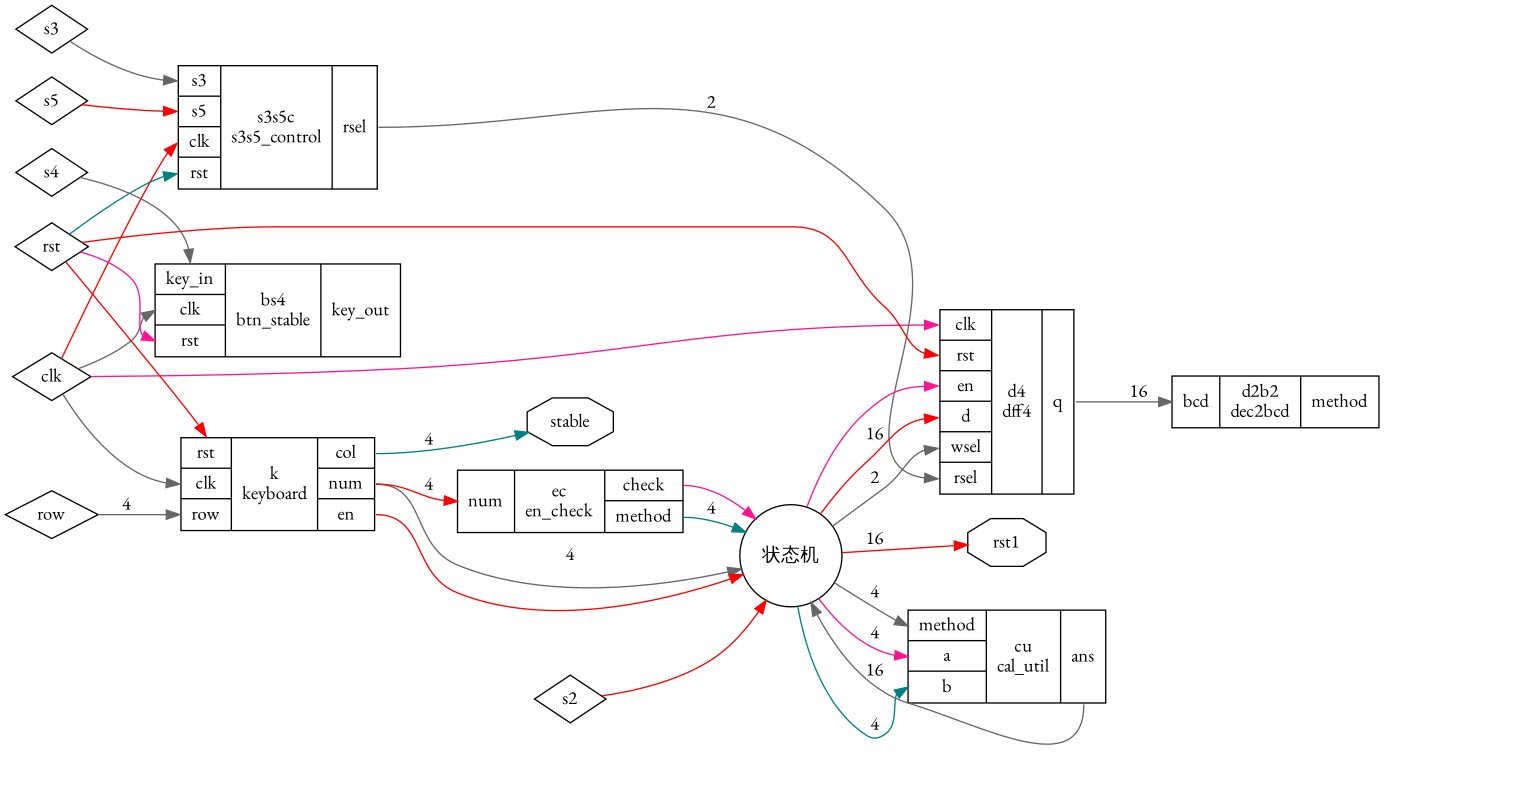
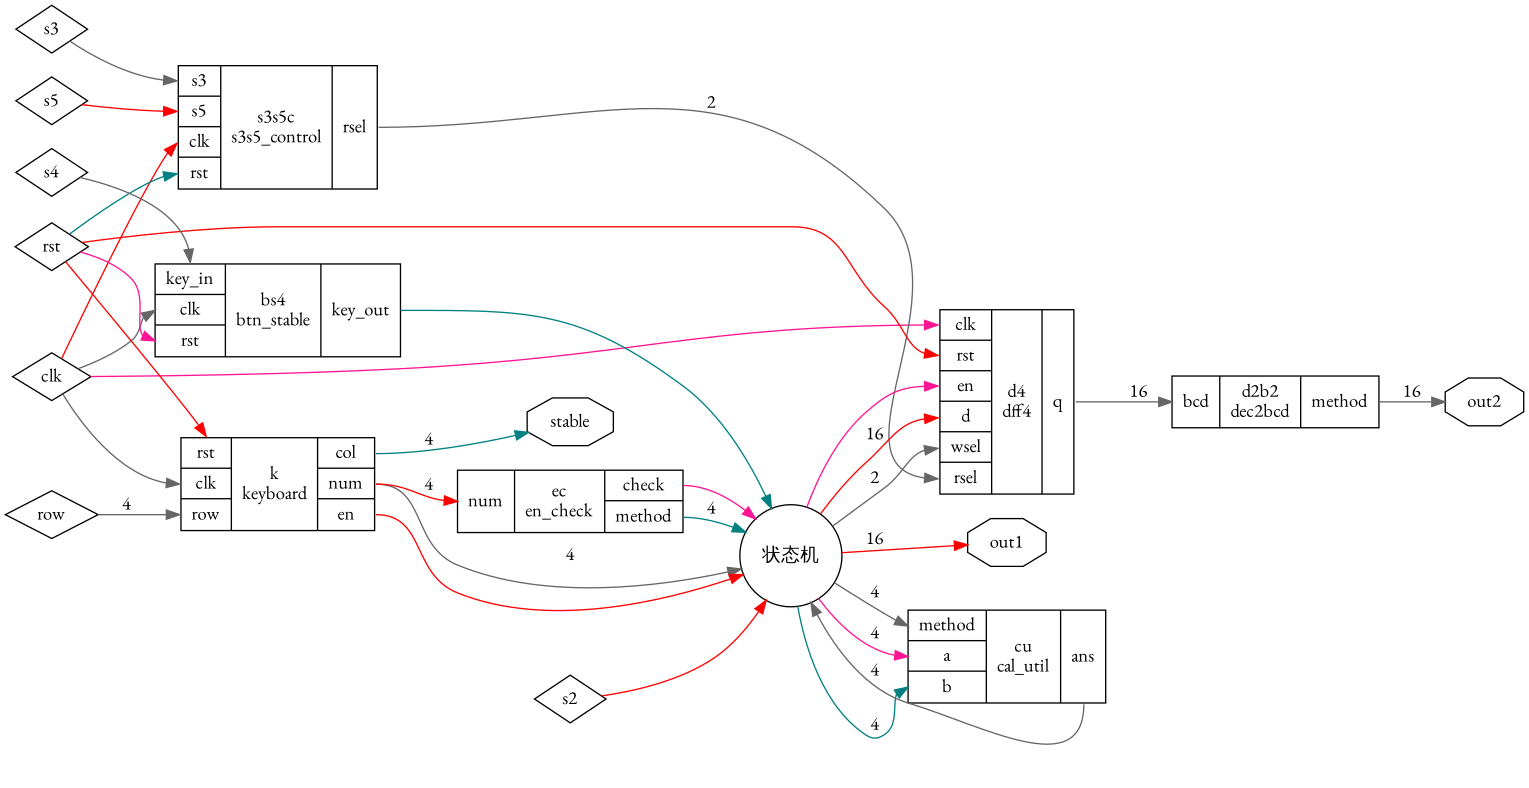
edge "key_in" -> "状态机": added
node "out2": added
node "rst1": label "rst1" -> "out1"
edge "method" -> "状态机": label "16" -> "4"
